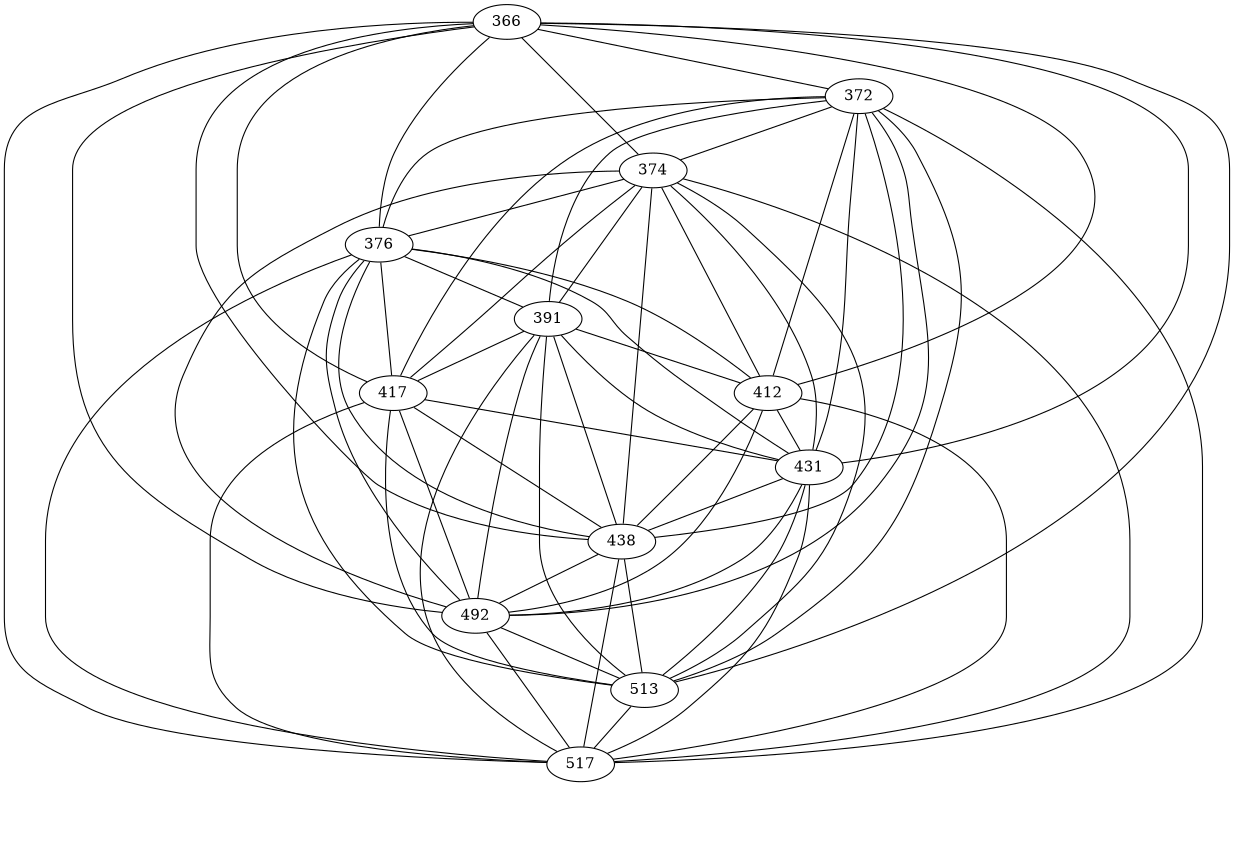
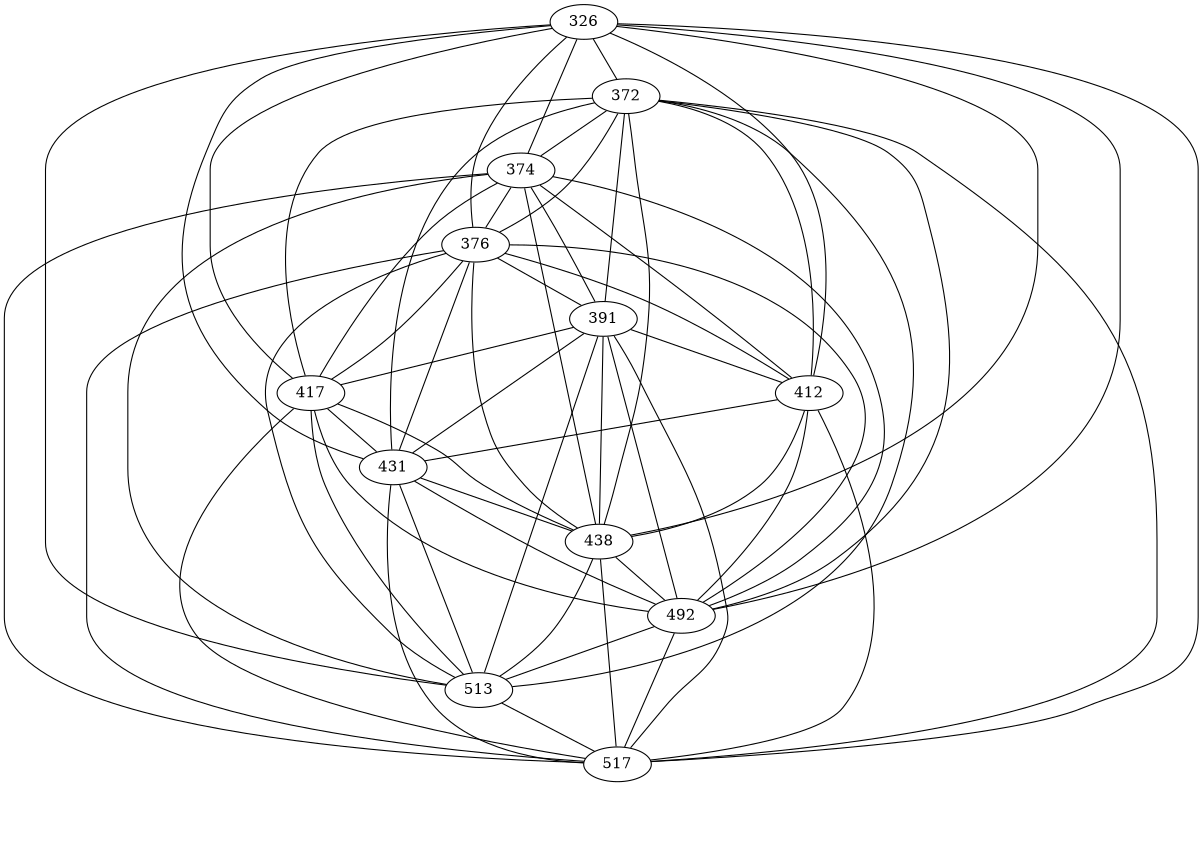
node "366": label "366" -> "326"
edge "374" -- "431": removed
